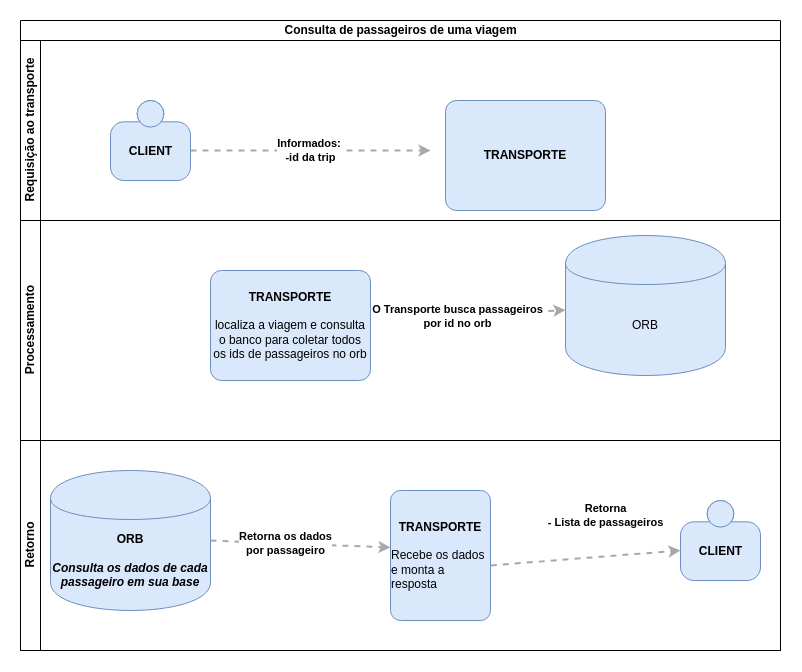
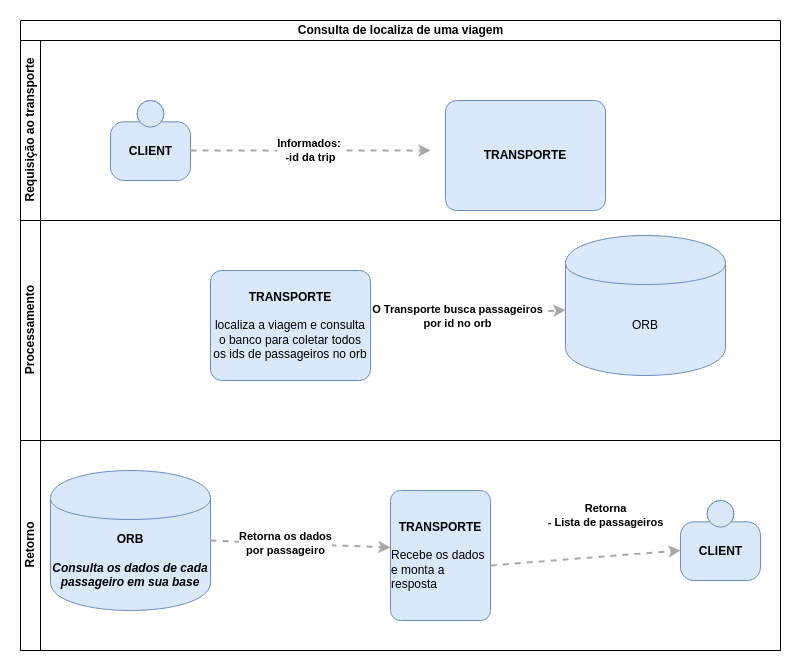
node "Consulta de passageiros de uma viagem": label "Consulta de passageiros de uma viagem" -> "Consulta de localiza de uma viagem"
